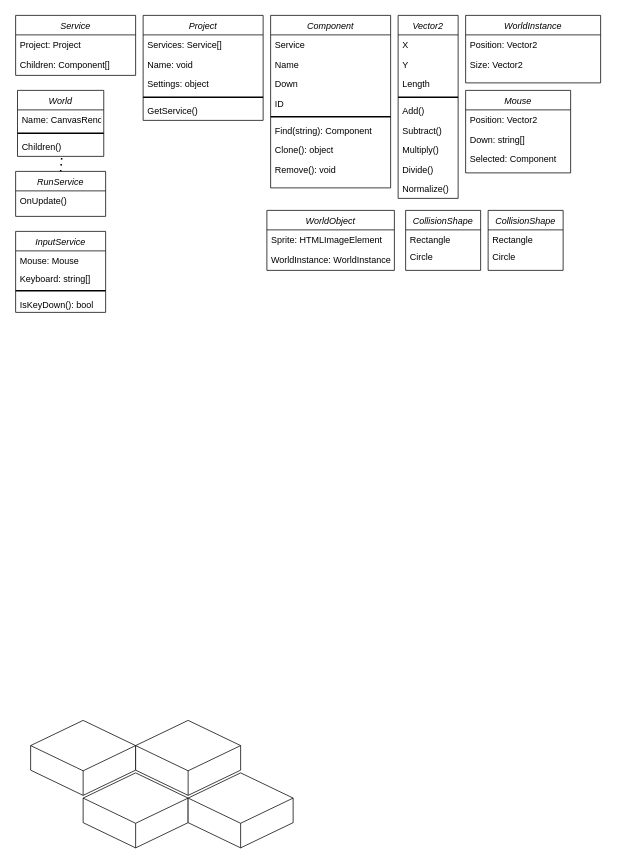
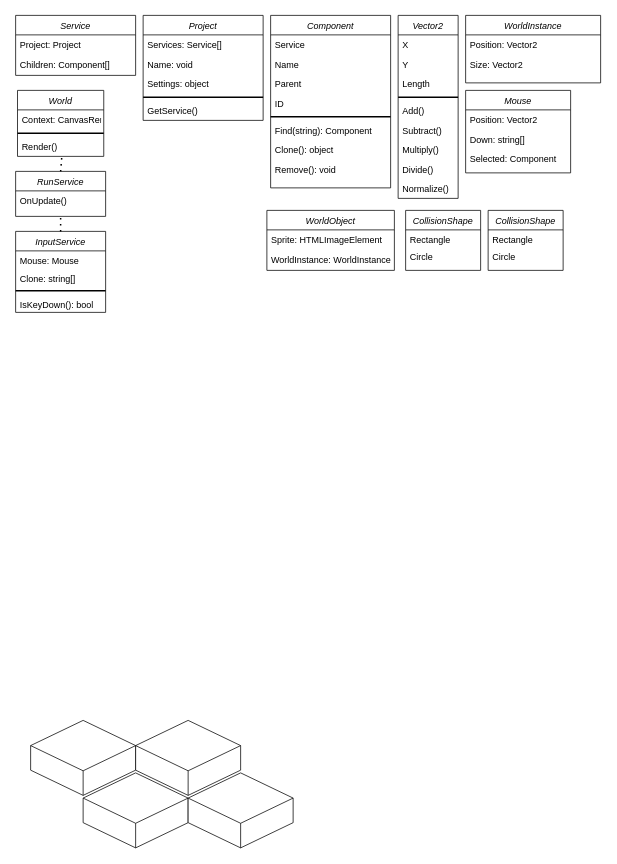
node "Down": label "Down" -> "Parent"
node "Name: CanvasRenderingContext": label "Name: CanvasRenderingContext" -> "Context: CanvasRenderingContext"
node "Children()": label "Children()" -> "Render()"
edge "RunService" -- "InputService": added
node "Keyboard: string[]": label "Keyboard: string[]" -> "Clone: string[]"
